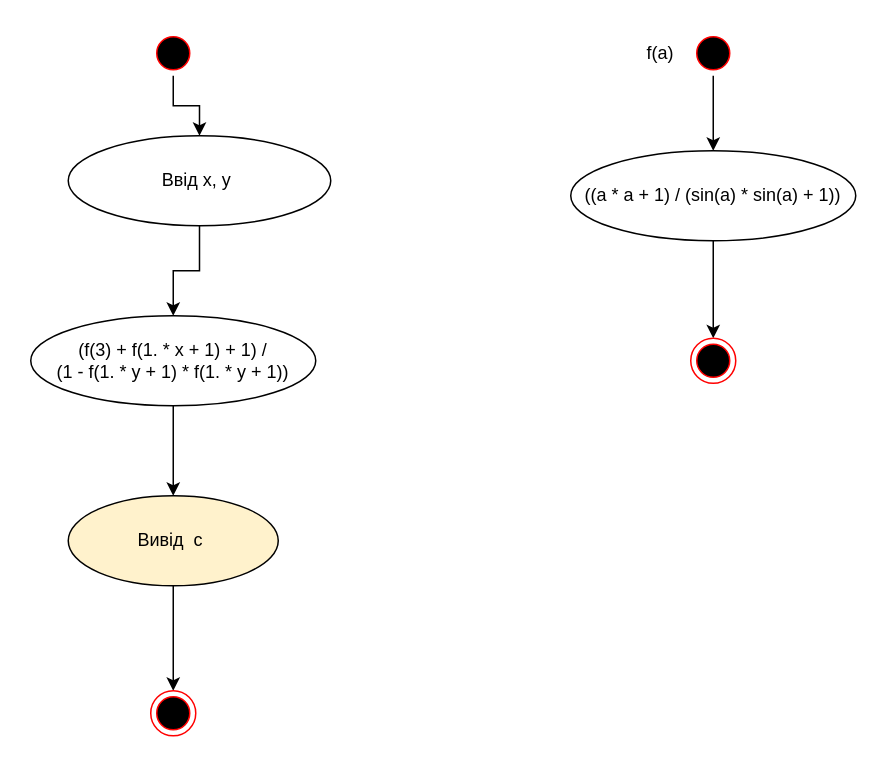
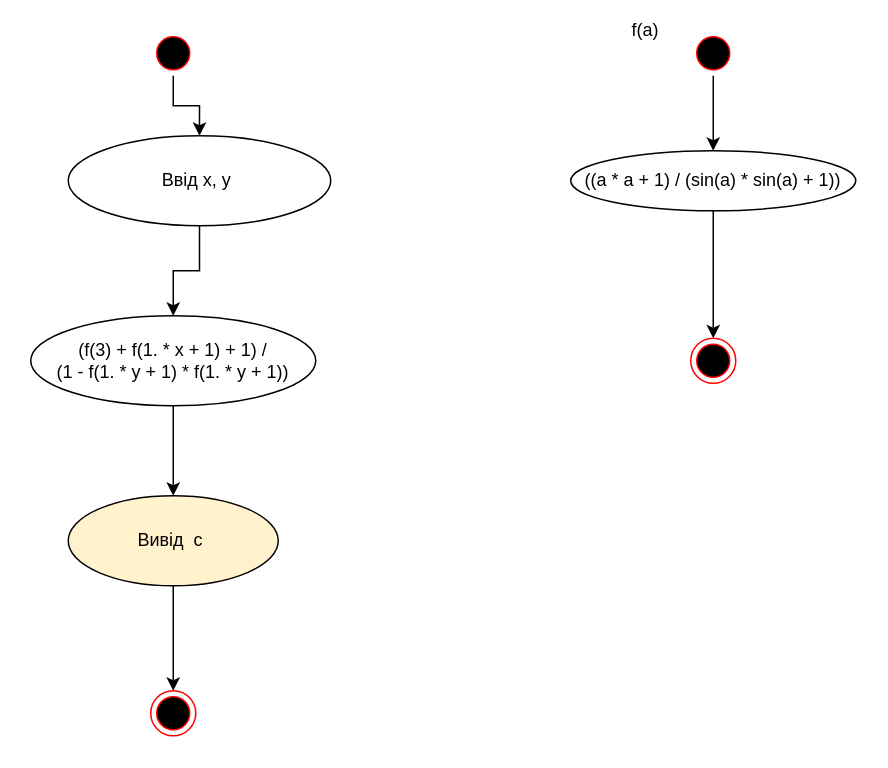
node "f(a)": moved (661, 53) -> (646, 31)
node "((a * a + 1) / (sin(a) * sin(a) + 1))": size 285x90 -> 285x60
